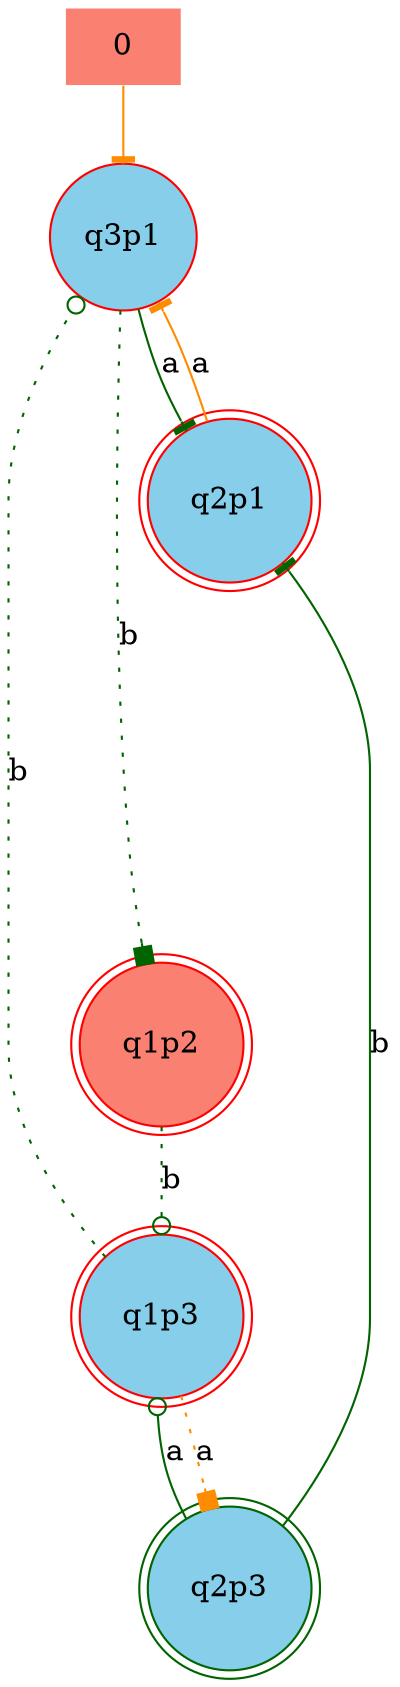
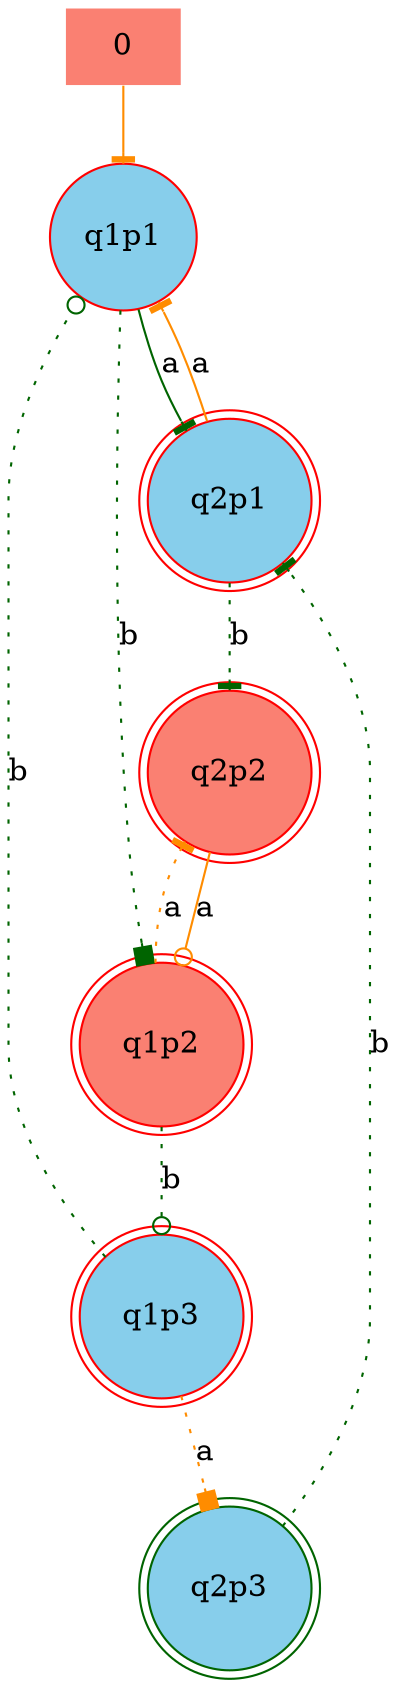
node "q3p1": label "q3p1" -> "q1p1"
node "q2p2": added
edge "q2p3" -> "q2p1": style solid -> dotted
edge "q2p3" -> "q1p3": removed, label "a"
